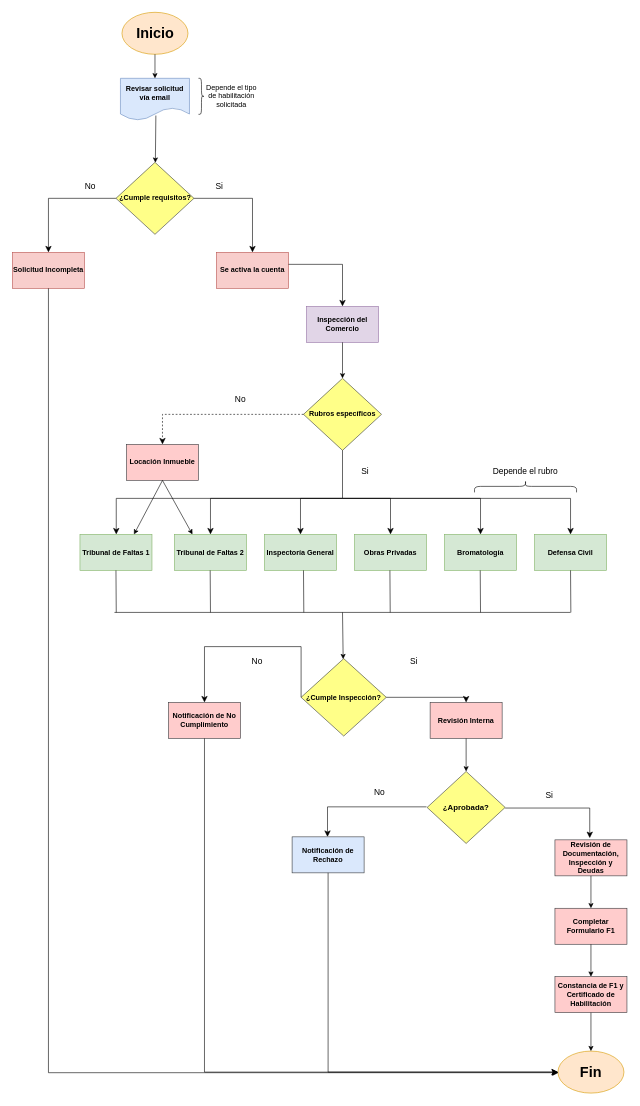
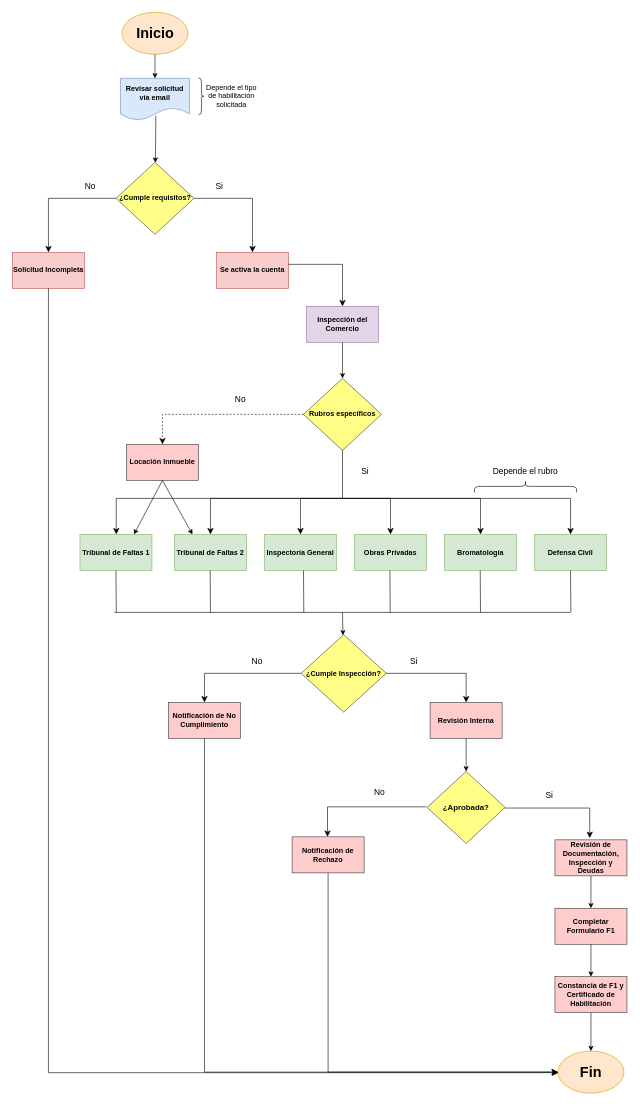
node "¿Cumple Inspección?": moved (344, 697) -> (344, 673)
node "Notificación de Rechazo": fillcolor #dae8fc -> #ffcccc
